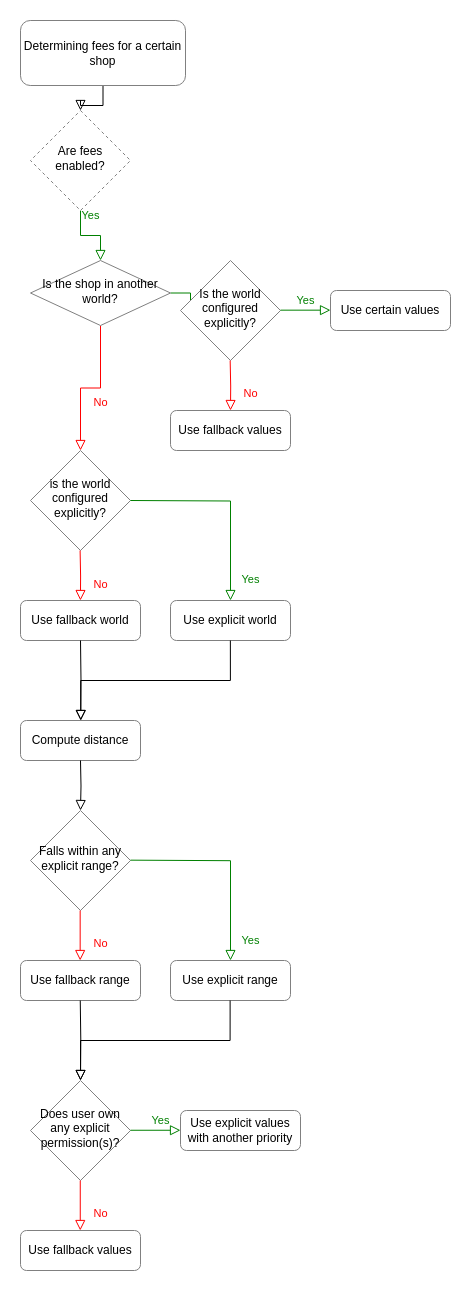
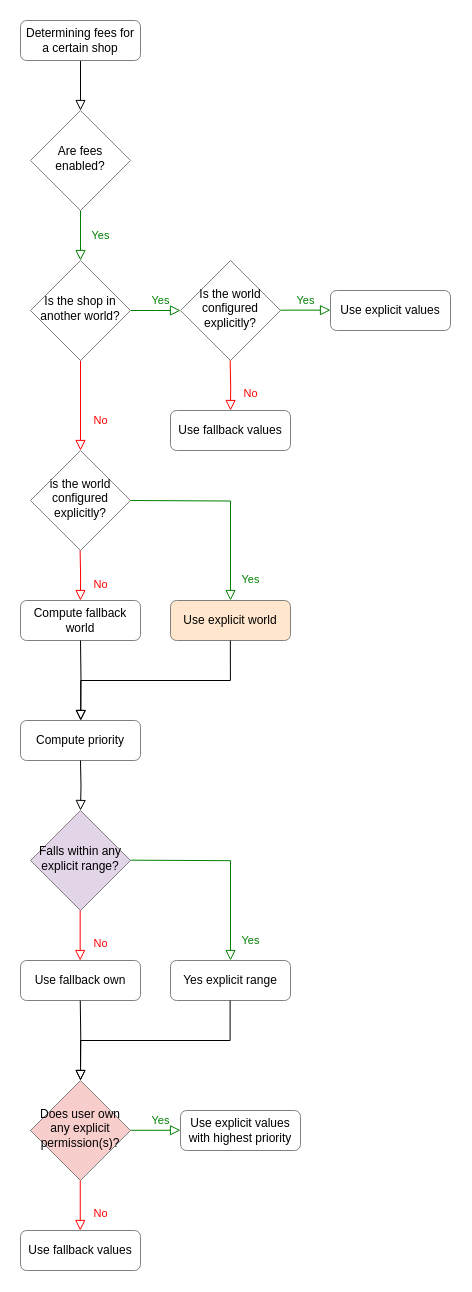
node "Determining fees for a certain shop": size 165x65 -> 120x40
node "Are fees enabled?": style dashed -> solid
node "Is the shop in another world?": size 140x65 -> 100x100
node "Use certain values": label "Use certain values" -> "Use explicit values"
node "Use fallback world": label "Use fallback world" -> "Compute fallback world"
node "Use explicit world": fillcolor #ffffff -> #ffe6cc
node "Compute distance": label "Compute distance" -> "Compute priority"
node "Falls within any explicit range?": fillcolor #ffffff -> #e1d5e7
node "Use fallback range": label "Use fallback range" -> "Use fallback own"
node "Use explicit range": label "Use explicit range" -> "Yes explicit range"
node "Does user own any explicit permission(s)?": fillcolor #ffffff -> #f8cecc
node "Use explicit values with another priority": label "Use explicit values with another priority" -> "Use explicit values with highest priority"
